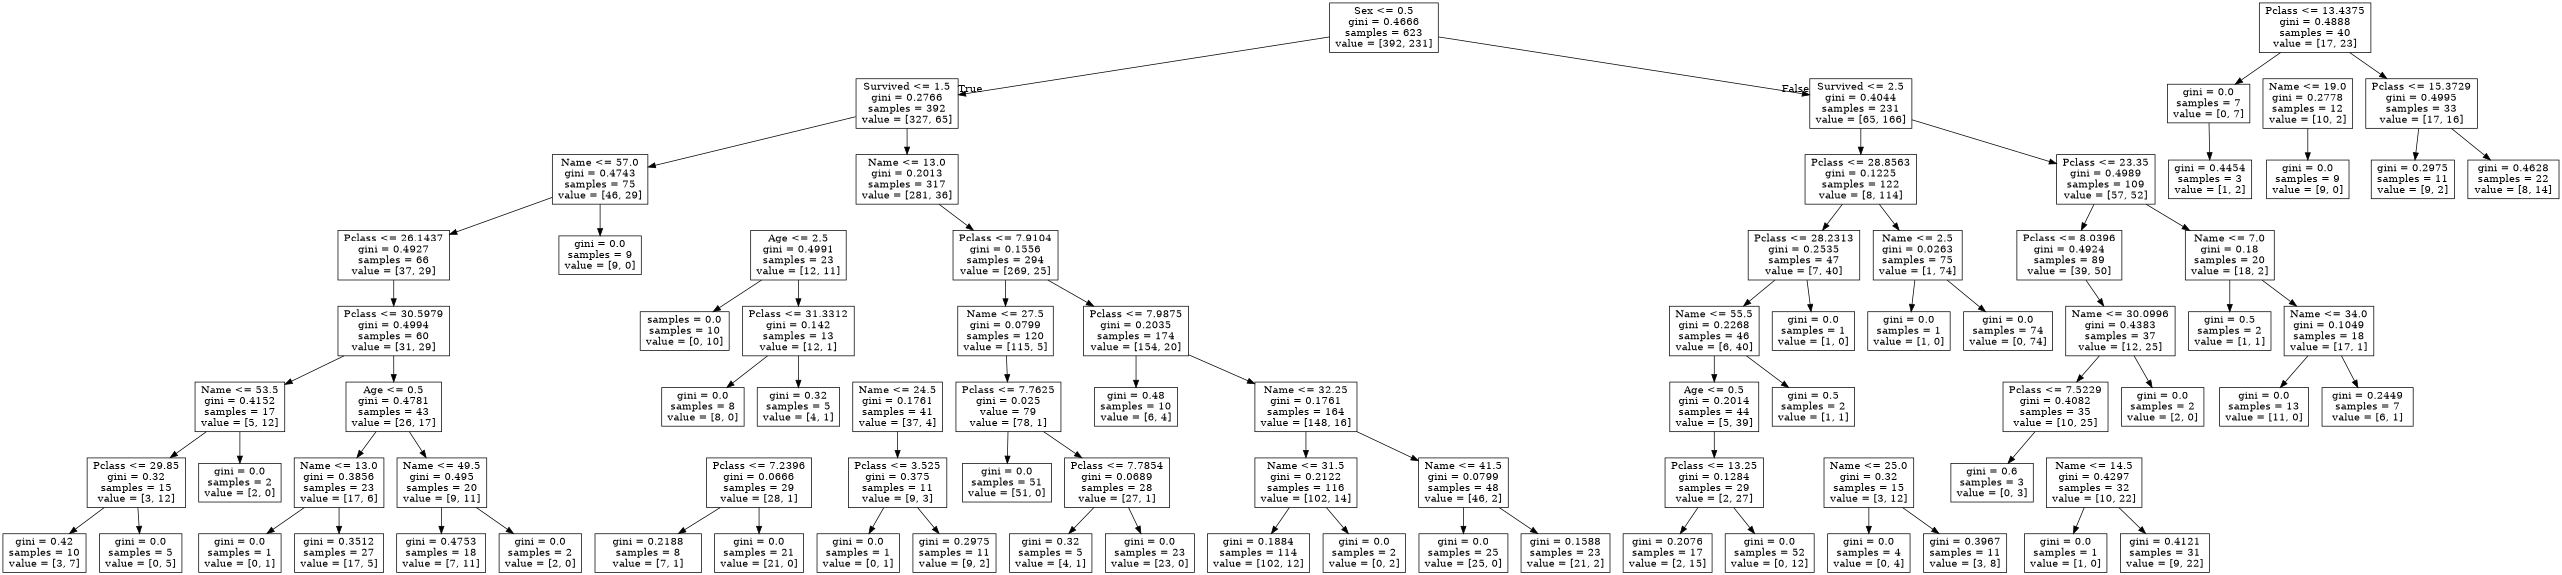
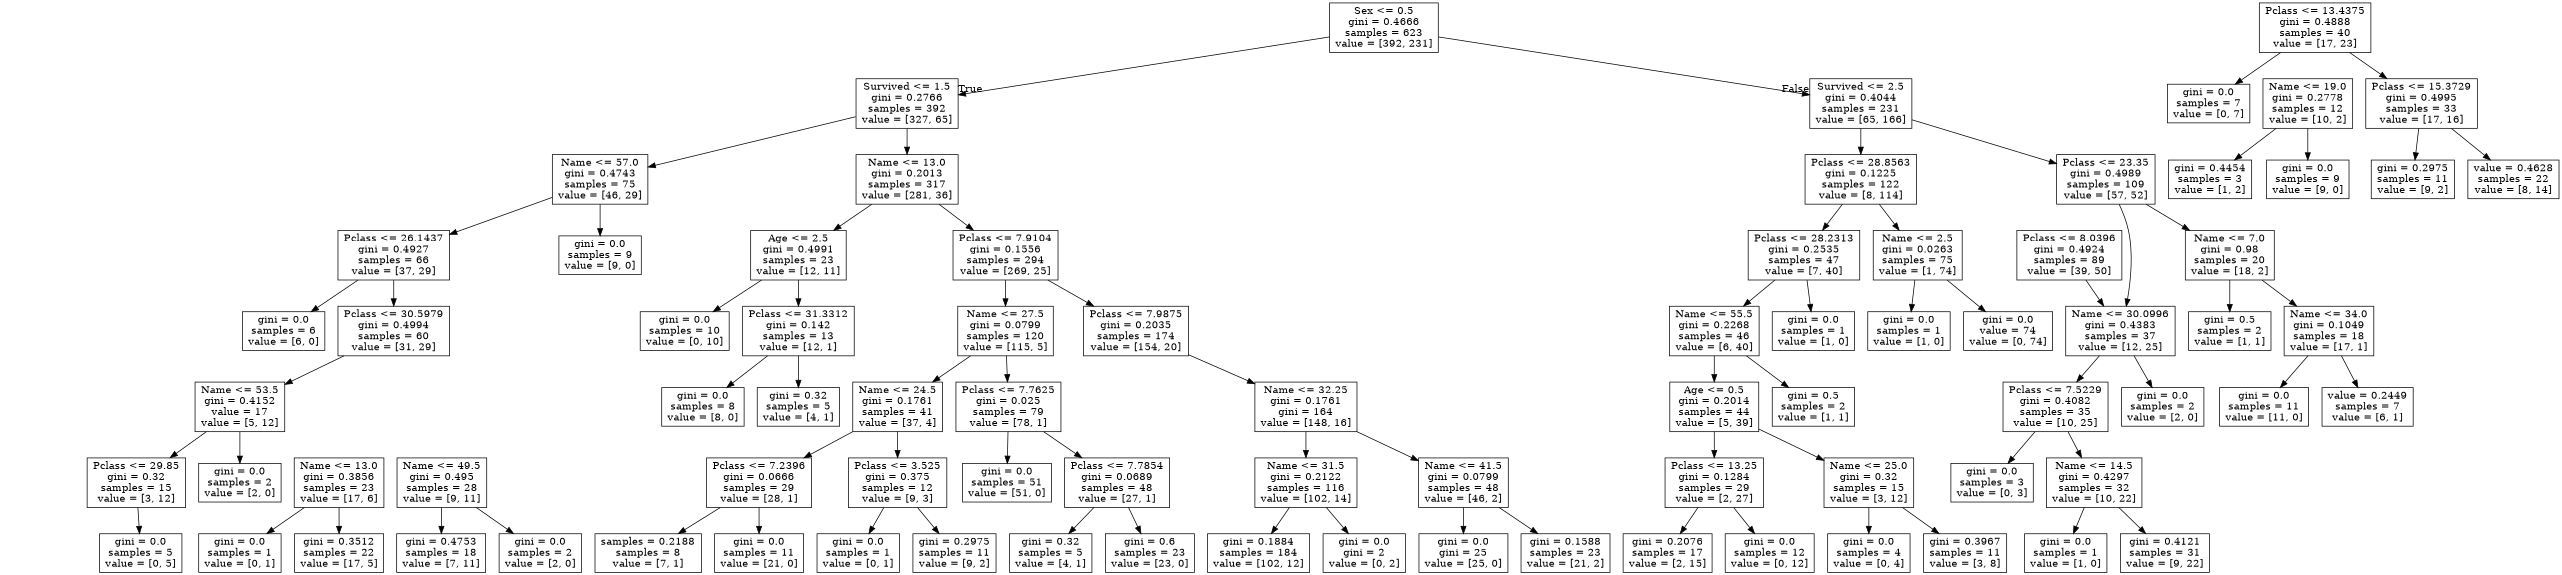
edge "gini = 0.0 samples = 7 value = [0, 7]" -> "gini = 0.4454 samples = 3 value = [1, 2]": now "Name <= 19.0 gini = 0.2778 samples = 12 value = [10, 2]" -> "gini = 0.4454 samples = 3 value = [1, 2]"
node "gini = 0.4628 samples = 22 value = [8, 14]": label "gini = 0.4628 samples = 22 value = [8, 14]" -> "value = 0.4628 samples = 22 value = [8, 14]"
edge "Pclass <= 23.35 gini = 0.4989 samples = 109 value = [57, 52]" -> "Pclass <= 8.0396 gini = 0.4924 samples = 89 value = [39, 50]": now "Pclass <= 23.35 gini = 0.4989 samples = 109 value = [57, 52]" -> "Name <= 30.0996 gini = 0.4383 samples = 37 value = [12, 25]"
edge "Name <= 13.0 gini = 0.2013 samples = 317 value = [281, 36]" -> "Age <= 2.5 gini = 0.4991 samples = 23 value = [12, 11]": added
node "Name <= 7.0 gini = 0.18 samples = 20 value = [18, 2]": label "Name <= 7.0 gini = 0.18 samples = 20 value = [18, 2]" -> "Name <= 7.0 gini = 0.98 samples = 20 value = [18, 2]"
node "gini = 0.0 samples = 6 value = [6, 0]": added
node "samples = 0.0 samples = 10 value = [0, 10]": label "samples = 0.0 samples = 10 value = [0, 10]" -> "gini = 0.0 samples = 10 value = [0, 10]"
node "gini = 0.0 samples = 74 value = [0, 74]": label "gini = 0.0 samples = 74 value = [0, 74]" -> "gini = 0.0 value = 74 value = [0, 74]"
edge "Name <= 27.5 gini = 0.0799 samples = 120 value = [115, 5]" -> "Name <= 24.5 gini = 0.1761 samples = 41 value = [37, 4]": added
node "Name <= 53.5 gini = 0.4152 samples = 17 value = [5, 12]": label "Name <= 53.5 gini = 0.4152 samples = 17 value = [5, 12]" -> "Name <= 53.5 gini = 0.4152 value = 17 value = [5, 12]"
node "Age <= 0.5 gini = 0.4781 samples = 43 value = [26, 17]": removed
node "Pclass <= 7.7625 gini = 0.025 value = 79 value = [78, 1]": label "Pclass <= 7.7625 gini = 0.025 value = 79 value = [78, 1]" -> "Pclass <= 7.7625 gini = 0.025 samples = 79 value = [78, 1]"
node "gini = 0.48 samples = 10 value = [6, 4]": removed
node "Name <= 32.25 gini = 0.1761 samples = 164 value = [148, 16]": label "Name <= 32.25 gini = 0.1761 samples = 164 value = [148, 16]" -> "Name <= 32.25 gini = 0.1761 gini = 164 value = [148, 16]"
node "gini = 0.0 samples = 13 value = [11, 0]": label "gini = 0.0 samples = 13 value = [11, 0]" -> "gini = 0.0 samples = 11 value = [11, 0]"
node "gini = 0.2449 samples = 7 value = [6, 1]": label "gini = 0.2449 samples = 7 value = [6, 1]" -> "value = 0.2449 samples = 7 value = [6, 1]"
edge "Pclass <= 7.5229 gini = 0.4082 samples = 35 value = [10, 25]" -> "Name <= 14.5 gini = 0.4297 samples = 32 value = [10, 22]": added
edge "Name <= 24.5 gini = 0.1761 samples = 41 value = [37, 4]" -> "Pclass <= 7.2396 gini = 0.0666 samples = 29 value = [28, 1]": added
edge "Age <= 0.5 gini = 0.2014 samples = 44 value = [5, 39]" -> "Name <= 25.0 gini = 0.32 samples = 15 value = [3, 12]": added
node "Name <= 49.5 gini = 0.495 samples = 20 value = [9, 11]": label "Name <= 49.5 gini = 0.495 samples = 20 value = [9, 11]" -> "Name <= 49.5 gini = 0.495 samples = 28 value = [9, 11]"
node "Pclass <= 3.525 gini = 0.375 samples = 11 value = [9, 3]": label "Pclass <= 3.525 gini = 0.375 samples = 11 value = [9, 3]" -> "Pclass <= 3.525 gini = 0.375 samples = 12 value = [9, 3]"
node "Pclass <= 7.7854 gini = 0.0689 samples = 28 value = [27, 1]": label "Pclass <= 7.7854 gini = 0.0689 samples = 28 value = [27, 1]" -> "Pclass <= 7.7854 gini = 0.0689 samples = 48 value = [27, 1]"
node "gini = 0.6 samples = 3 value = [0, 3]": label "gini = 0.6 samples = 3 value = [0, 3]" -> "gini = 0.0 samples = 3 value = [0, 3]"
node "gini = 0.42 samples = 10 value = [3, 7]": removed
node "gini = 0.3512 samples = 27 value = [17, 5]": label "gini = 0.3512 samples = 27 value = [17, 5]" -> "gini = 0.3512 samples = 22 value = [17, 5]"
node "gini = 0.2188 samples = 8 value = [7, 1]": label "gini = 0.2188 samples = 8 value = [7, 1]" -> "samples = 0.2188 samples = 8 value = [7, 1]"
node "gini = 0.0 samples = 21 value = [21, 0]": label "gini = 0.0 samples = 21 value = [21, 0]" -> "gini = 0.0 samples = 11 value = [21, 0]"
node "gini = 0.0 samples = 23 value = [23, 0]": label "gini = 0.0 samples = 23 value = [23, 0]" -> "gini = 0.6 samples = 23 value = [23, 0]"
node "gini = 0.1884 samples = 114 value = [102, 12]": label "gini = 0.1884 samples = 114 value = [102, 12]" -> "gini = 0.1884 samples = 184 value = [102, 12]"
node "gini = 0.0 samples = 2 value = [0, 2]": label "gini = 0.0 samples = 2 value = [0, 2]" -> "gini = 0.0 gini = 2 value = [0, 2]"
node "gini = 0.0 samples = 25 value = [25, 0]": label "gini = 0.0 samples = 25 value = [25, 0]" -> "gini = 0.0 gini = 25 value = [25, 0]"
node "gini = 0.0 samples = 52 value = [0, 12]": label "gini = 0.0 samples = 52 value = [0, 12]" -> "gini = 0.0 samples = 12 value = [0, 12]"
